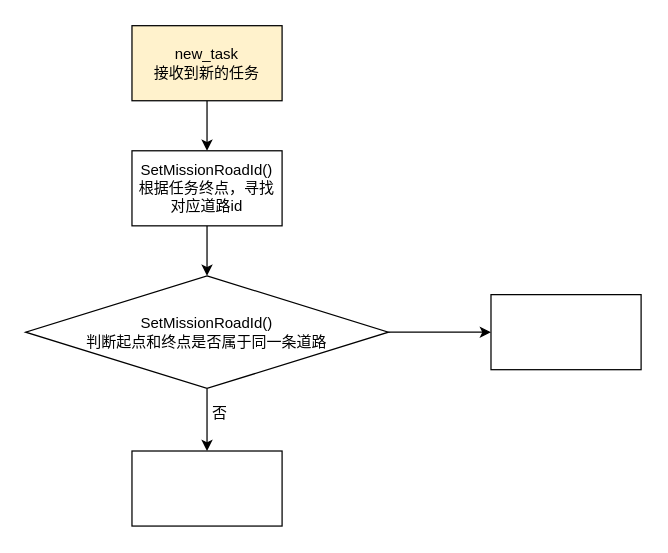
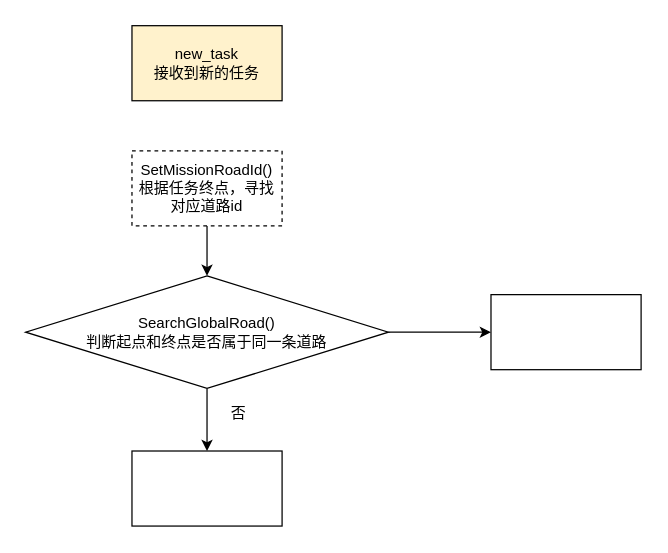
edge "new_task 接收到新的任务" -> "SetMissionRoadId() 根据任务终点，寻找对应道路id": removed
node "SetMissionRoadId() 根据任务终点，寻找对应道路id": style solid -> dashed
node "SetMissionRoadId() 判断起点和终点是否属于同一条道路": label "SetMissionRoadId() 判断起点和终点是否属于同一条道路" -> "SearchGlobalRoad() 判断起点和终点是否属于同一条道路"
node "否": moved (219, 413) -> (238, 413)
